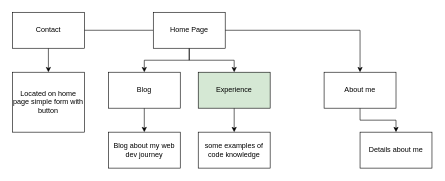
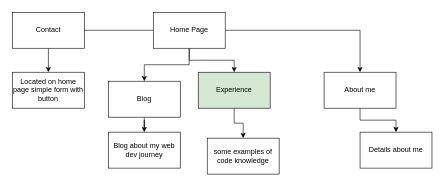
node "Blog": moved (144, 90) -> (144, 99)
node "Located on home page simple form with button": size 72x60 -> 72x36
node "some examples of code knowledge": moved (234, 150) -> (243, 156)
